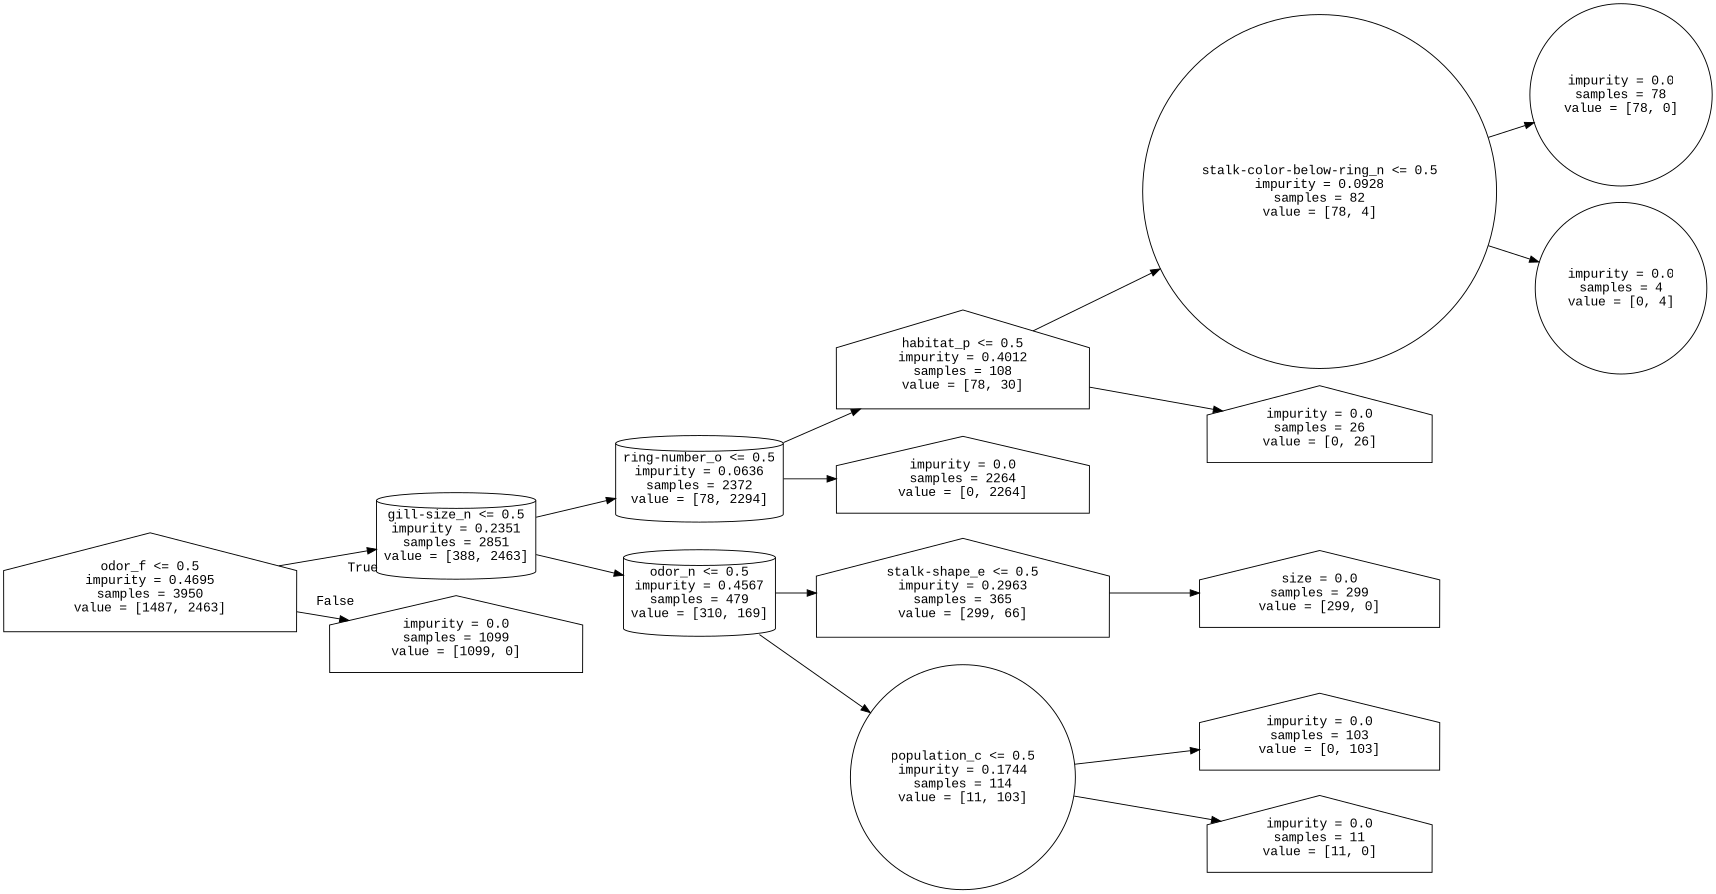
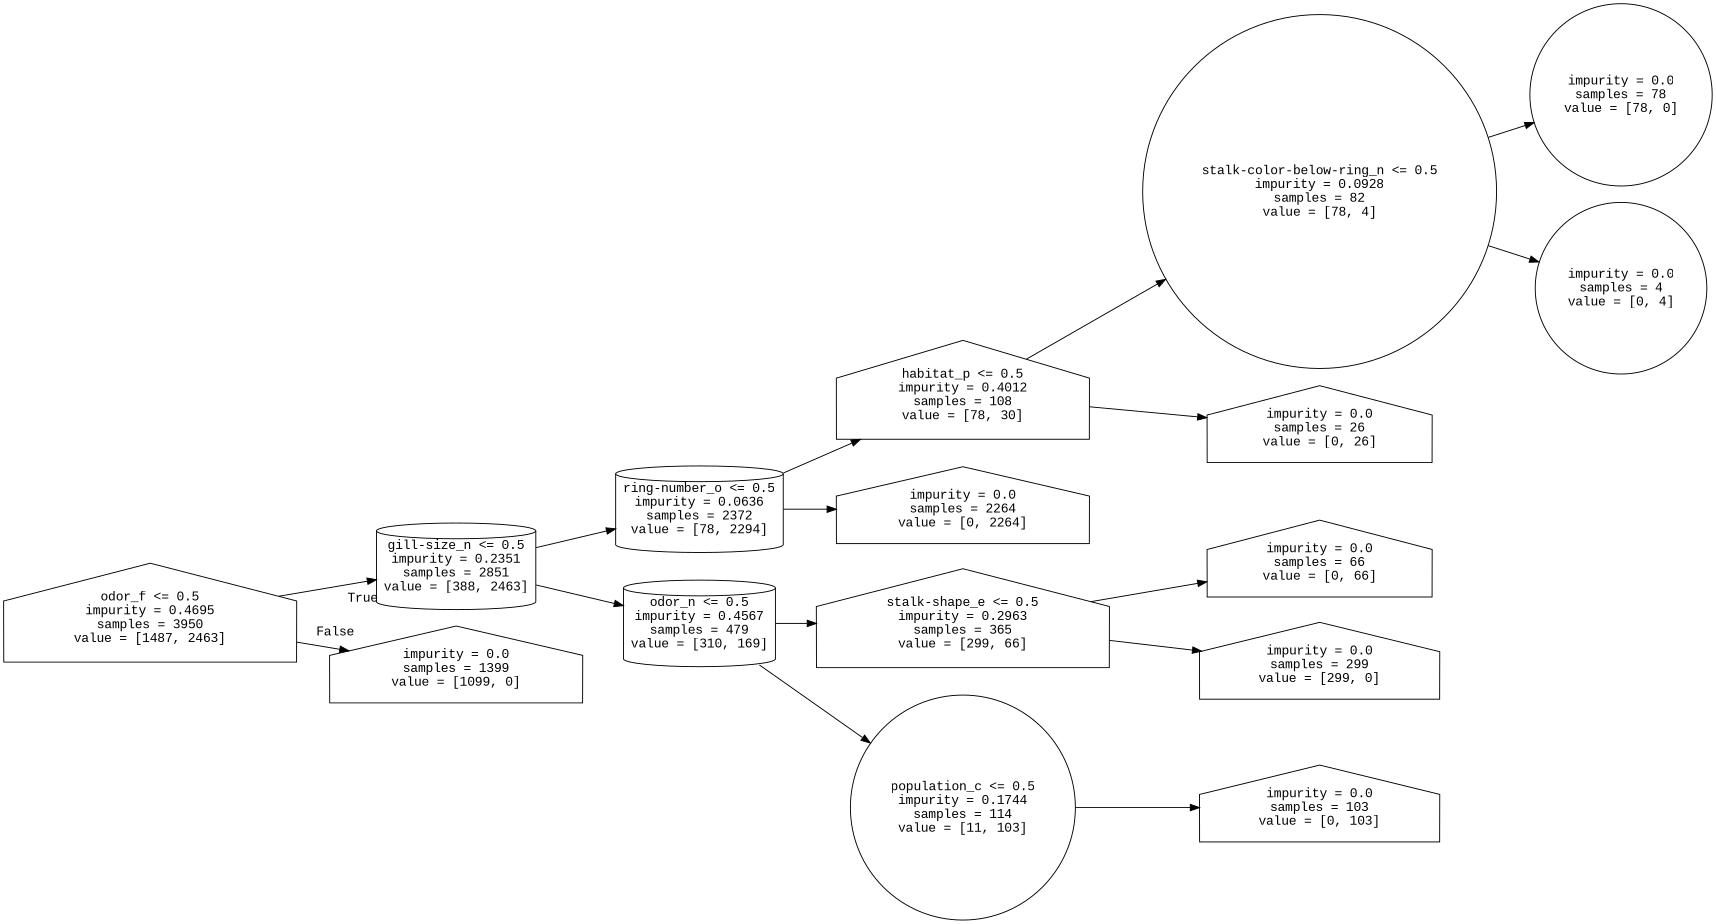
node "impurity = 0.0 samples = 66 value = [0, 66]": added
node "size = 0.0 samples = 299 value = [299, 0]": label "size = 0.0 samples = 299 value = [299, 0]" -> "impurity = 0.0 samples = 299 value = [299, 0]"
node "impurity = 0.0 samples = 1099 value = [1099, 0]": label "impurity = 0.0 samples = 1099 value = [1099, 0]" -> "impurity = 0.0 samples = 1399 value = [1099, 0]"
node "impurity = 0.0 samples = 11 value = [11, 0]": removed
